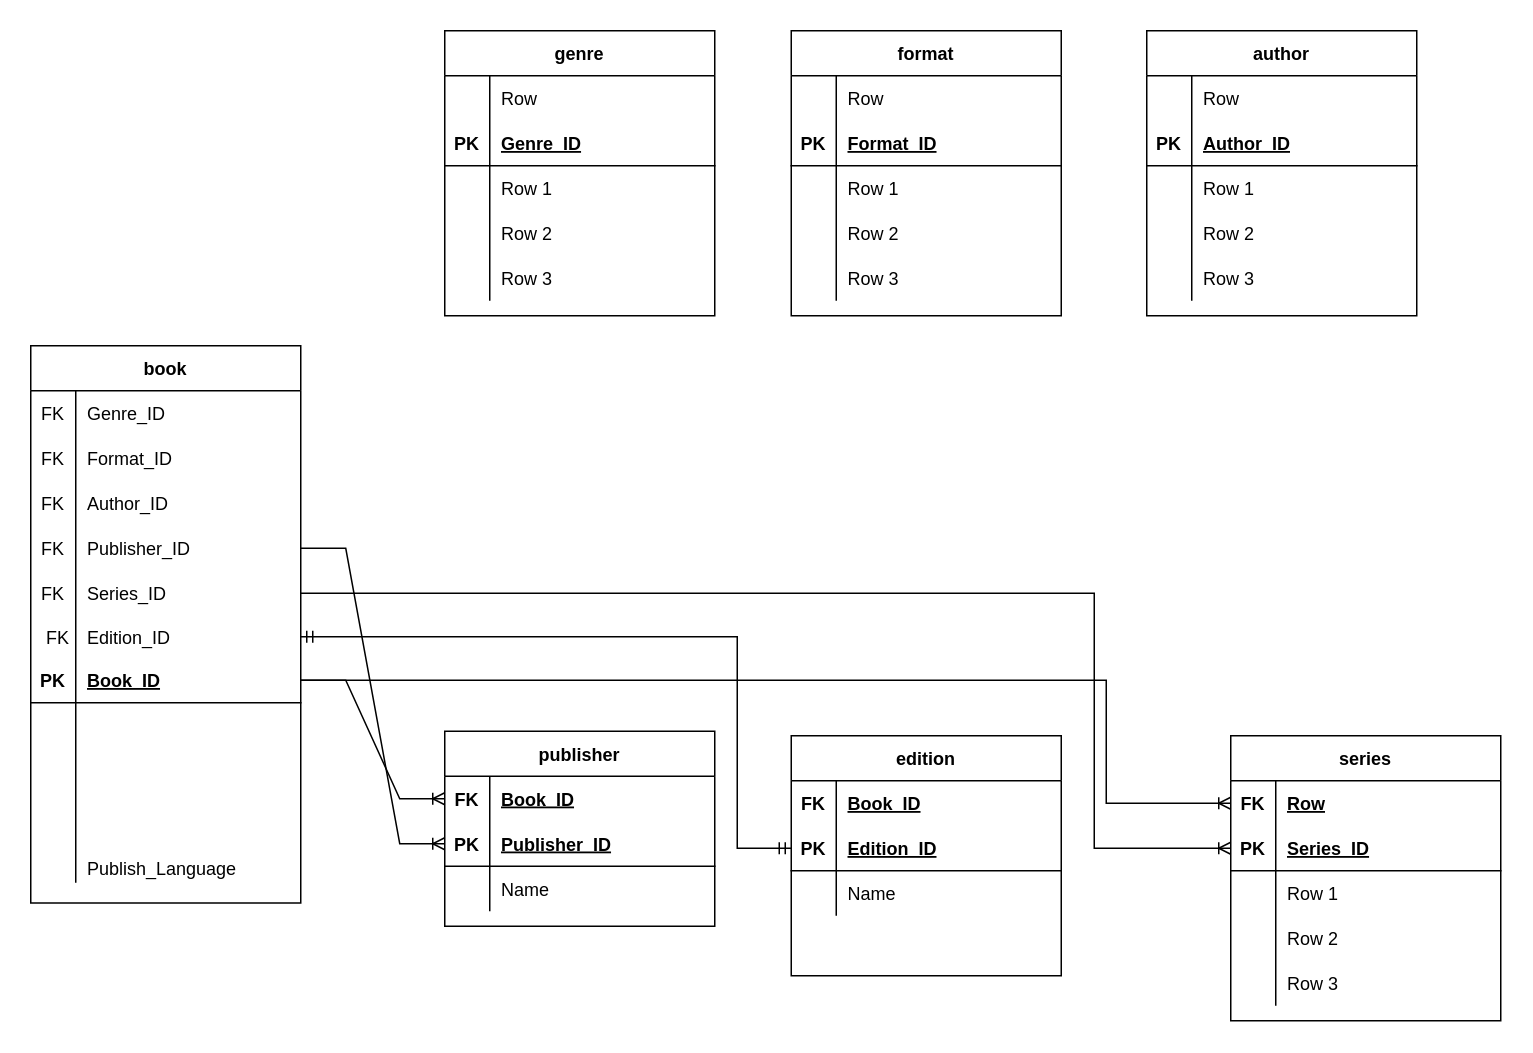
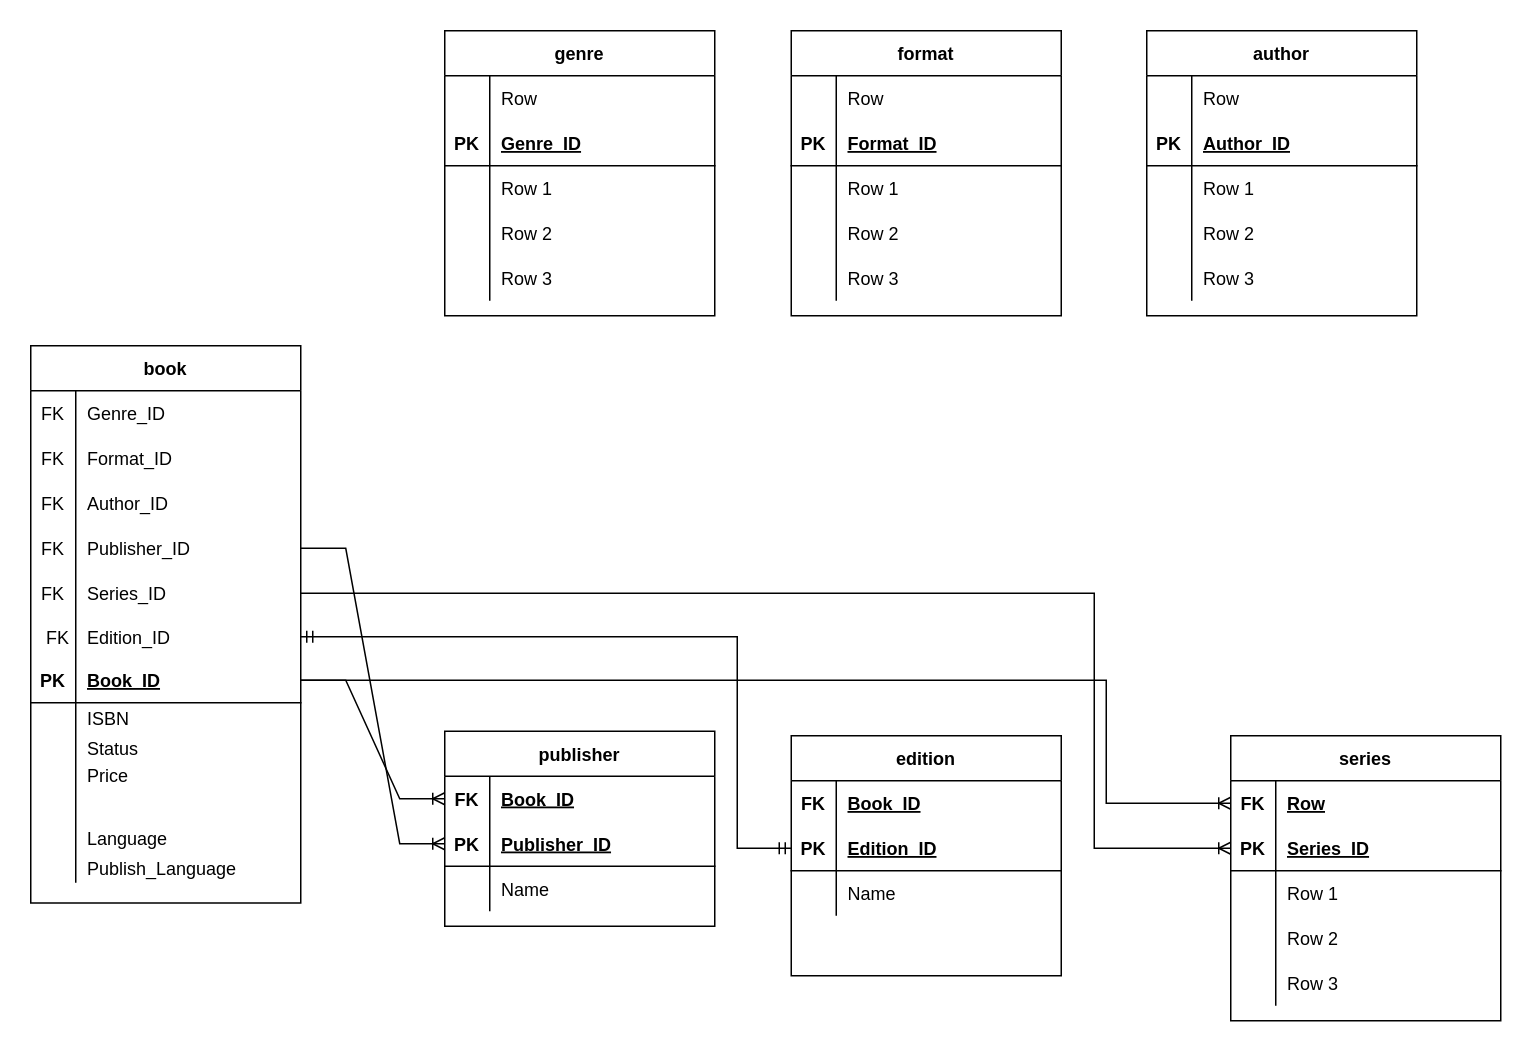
node "ISBN": added
node "Status": added
node "Price": added
node "Language": added
